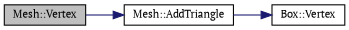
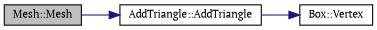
node "Mesh::Vertex": label "Mesh::Vertex" -> "Mesh::Mesh"
node "Mesh::AddTriangle": label "Mesh::AddTriangle" -> "AddTriangle::AddTriangle"
